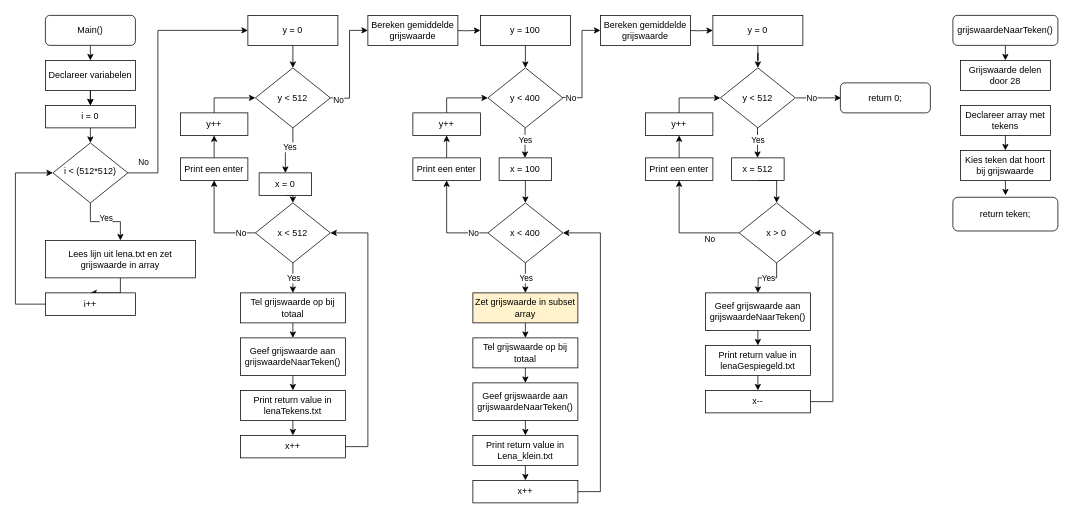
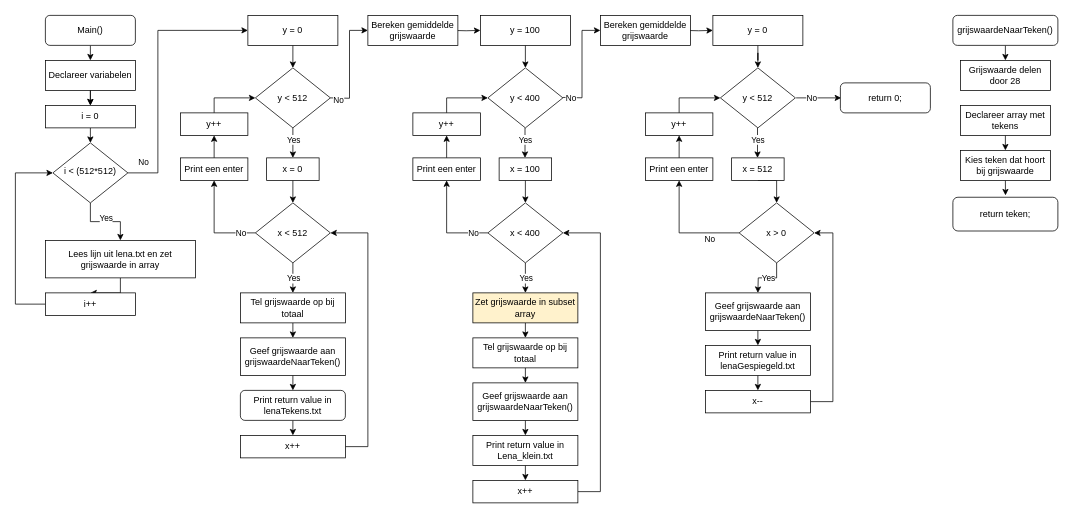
node "x = 0": moved (285, 184) -> (293, 169)
node "Print return value in lenaTekens.txt": shape rectangle -> rounded rectangle
